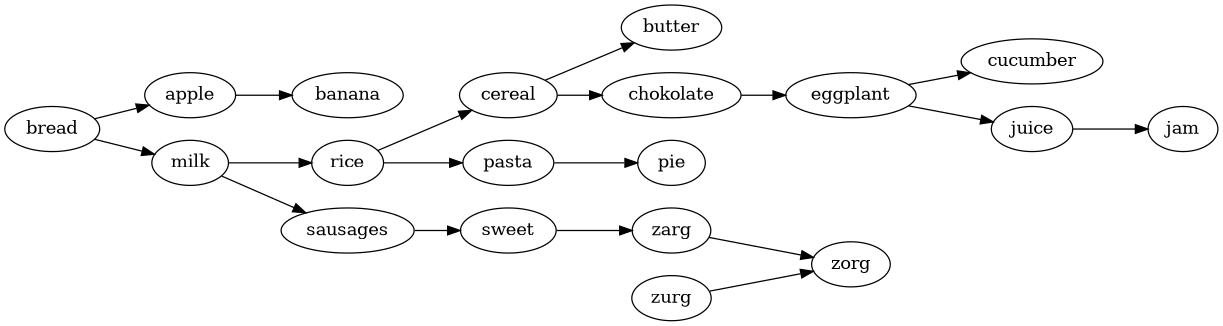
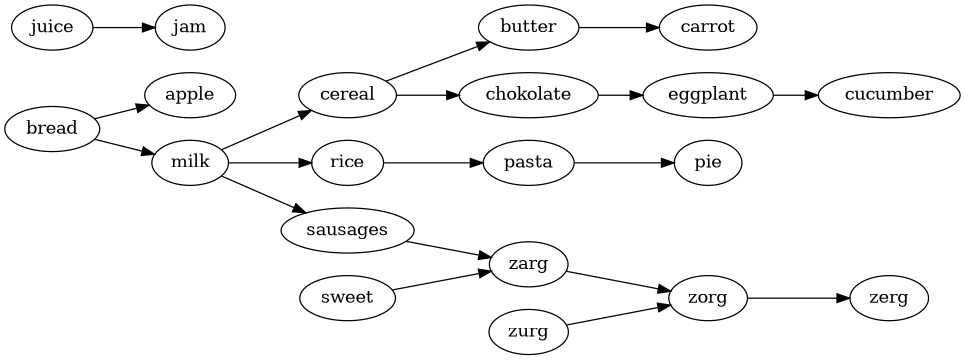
node "carrot": added
node "banana": removed
edge "eggplant" -> "juice": removed
edge "rice" -> "cereal": now "milk" -> "cereal"
edge "sausages" -> "sweet": now "sausages" -> "zarg"
node "zerg": added
